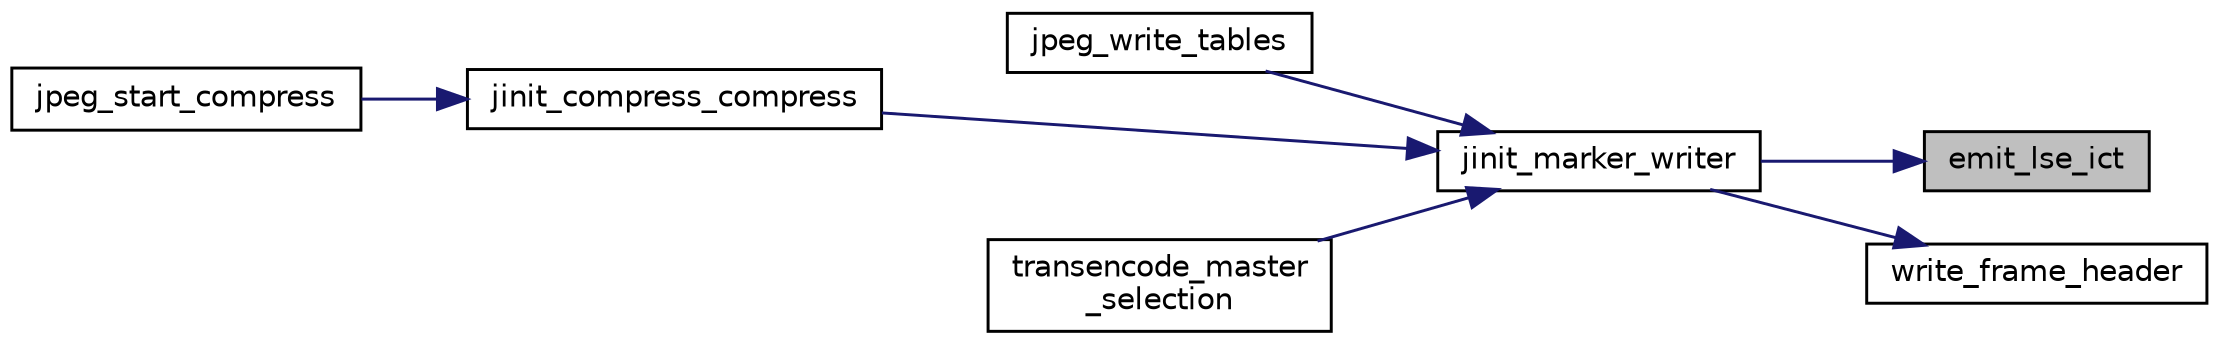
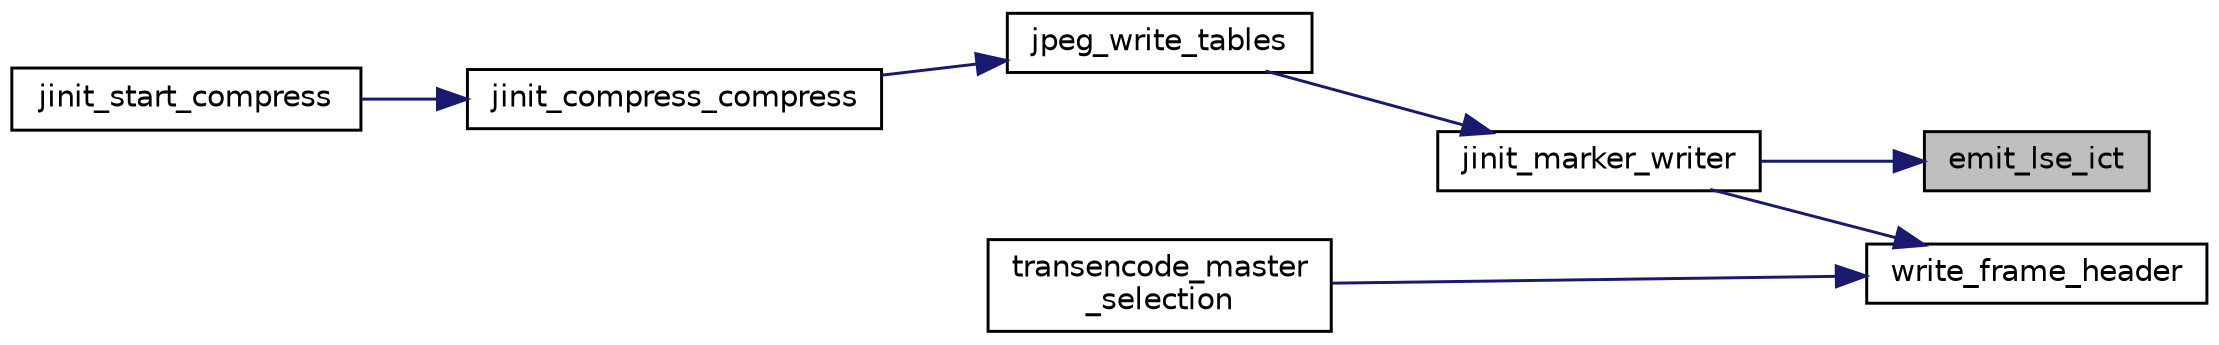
node "jpeg_start_compress": label "jpeg_start_compress" -> "jinit_start_compress"
edge "jinit_compress_compress" -> "jinit_marker_writer": now "jinit_compress_compress" -> "jpeg_write_tables"
edge "transencode_master _selection" -> "jinit_marker_writer": now "transencode_master _selection" -> "write_frame_header"
